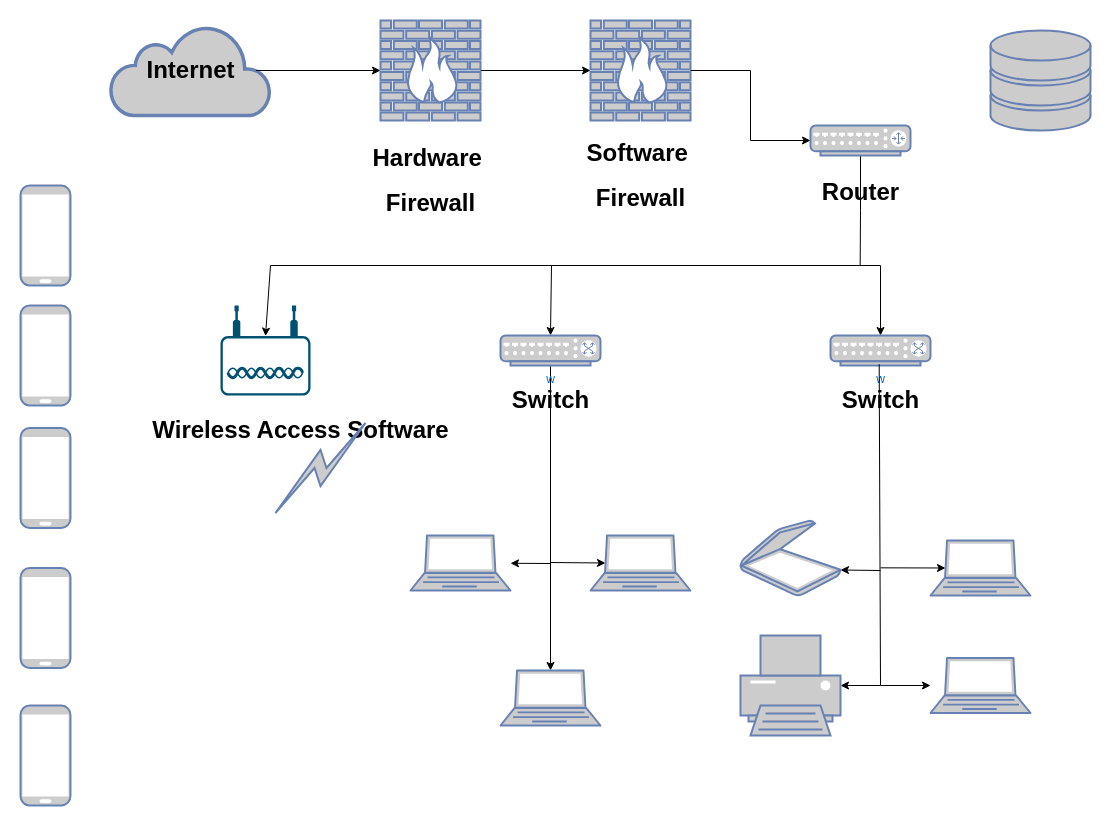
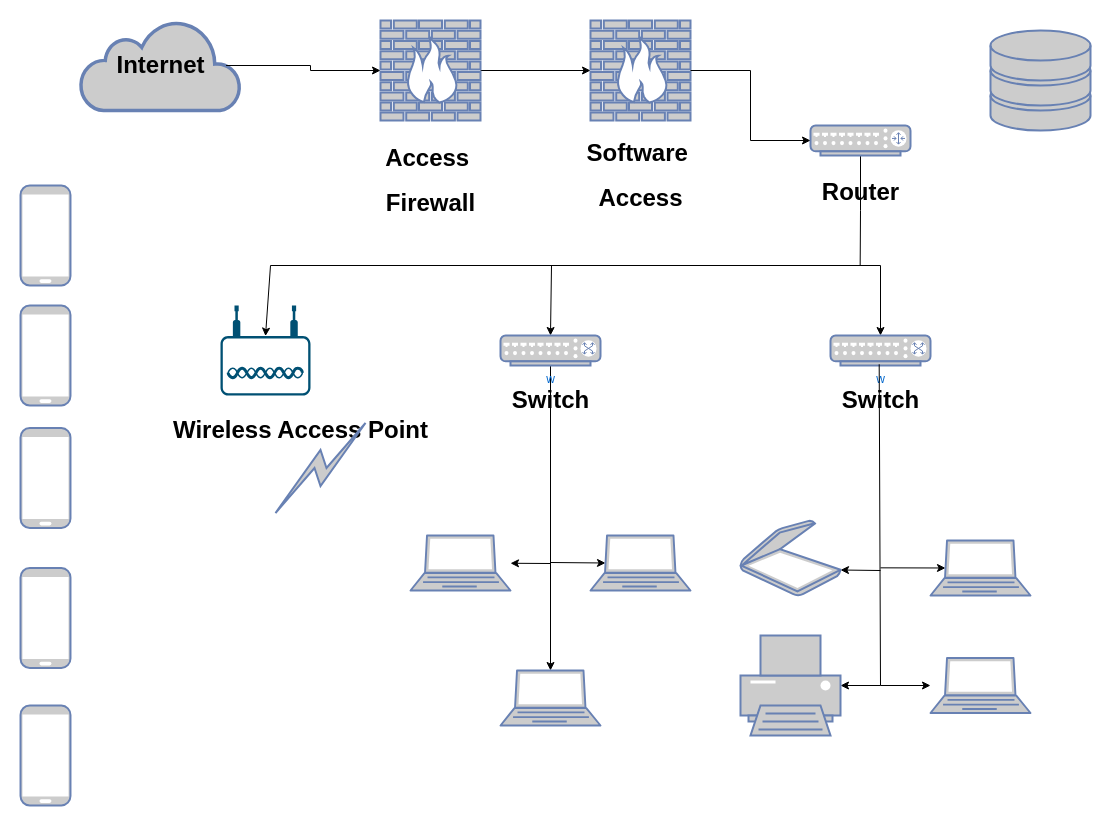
node "Internet": moved (191, 71) -> (161, 66)
node "Software Firewall": label "Software Firewall" -> "Software Access"
node "Hardware Firewall": label "Hardware Firewall" -> "Access Firewall"
node "Wireless Access Software": label "Wireless Access Software" -> "Wireless Access Point"
